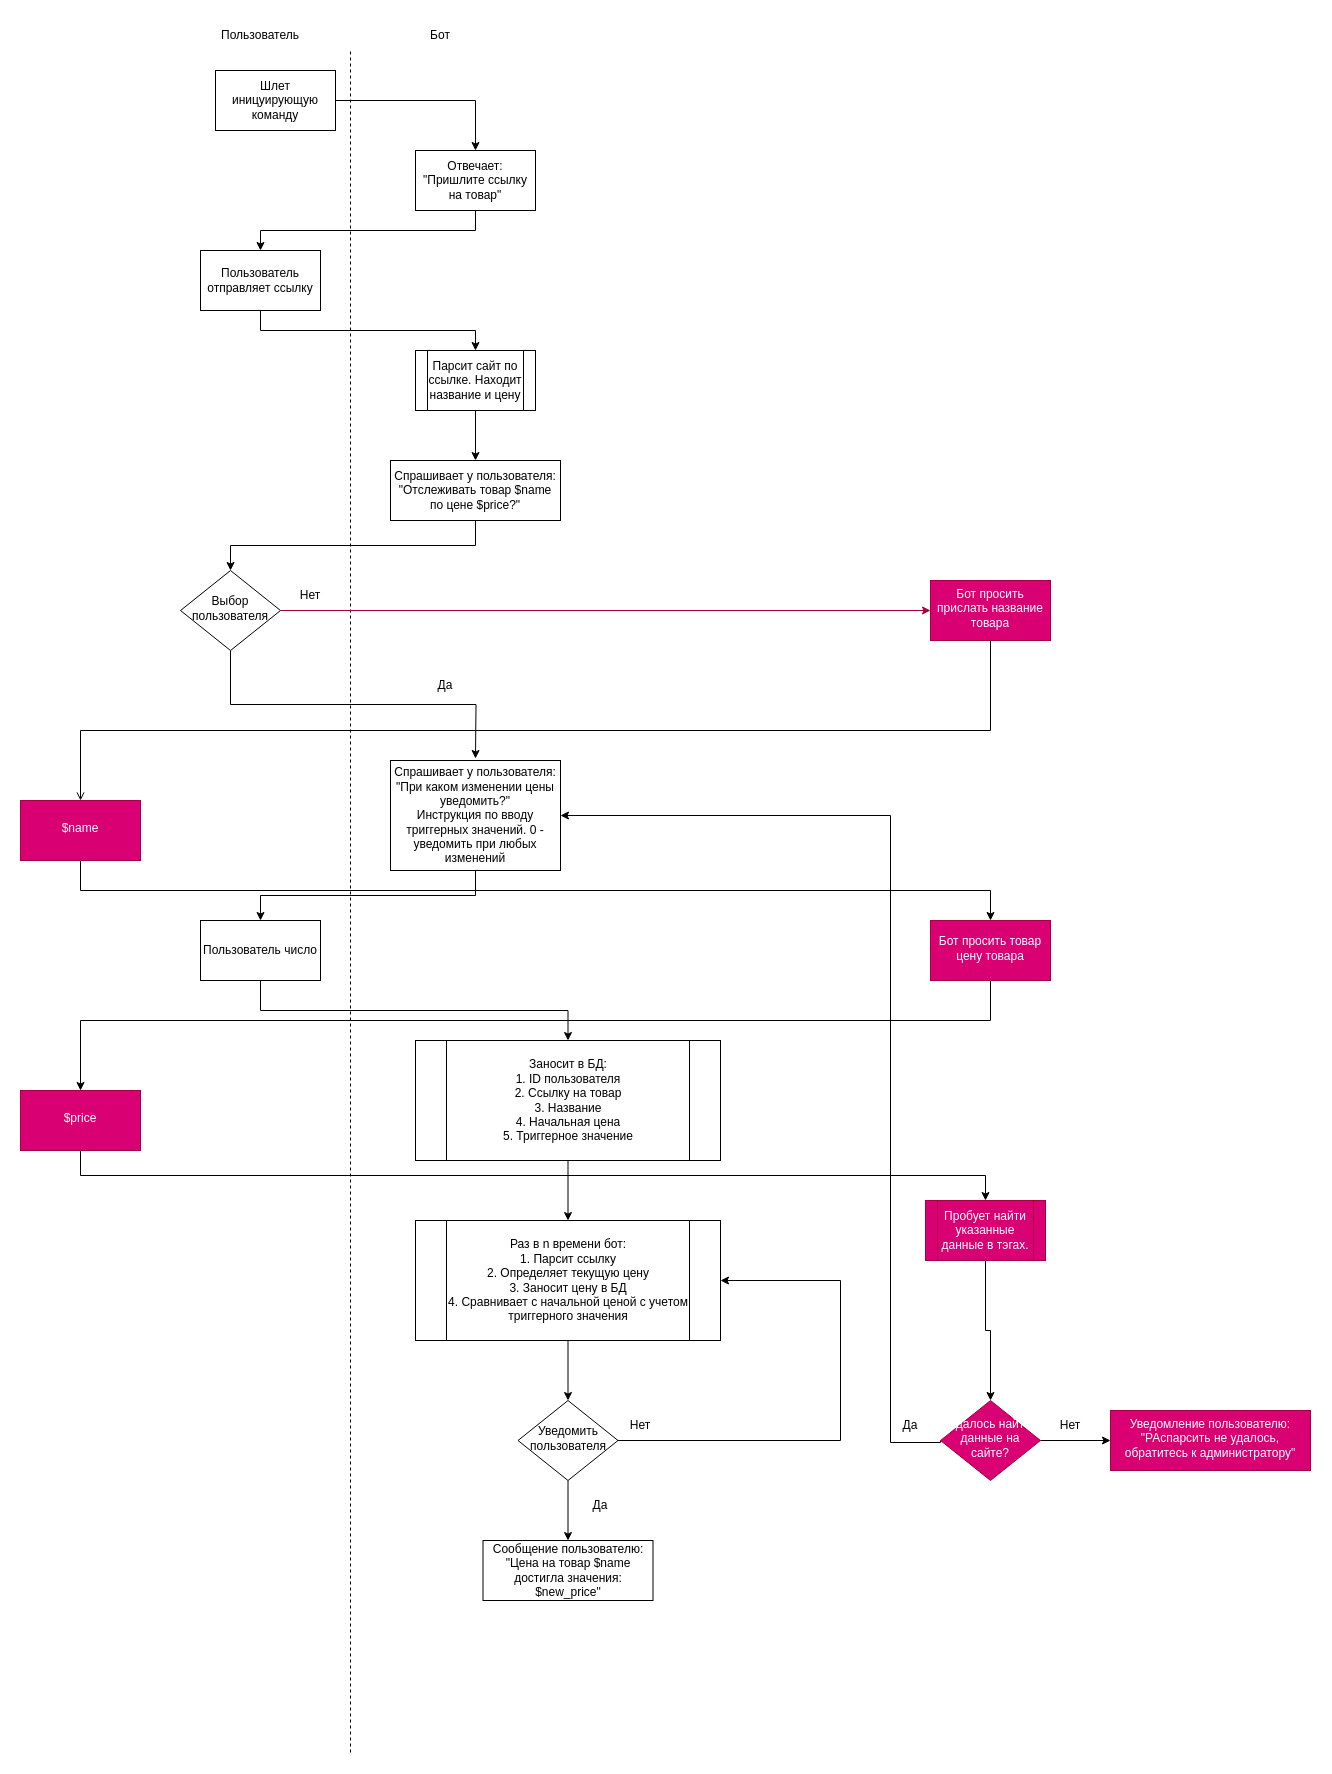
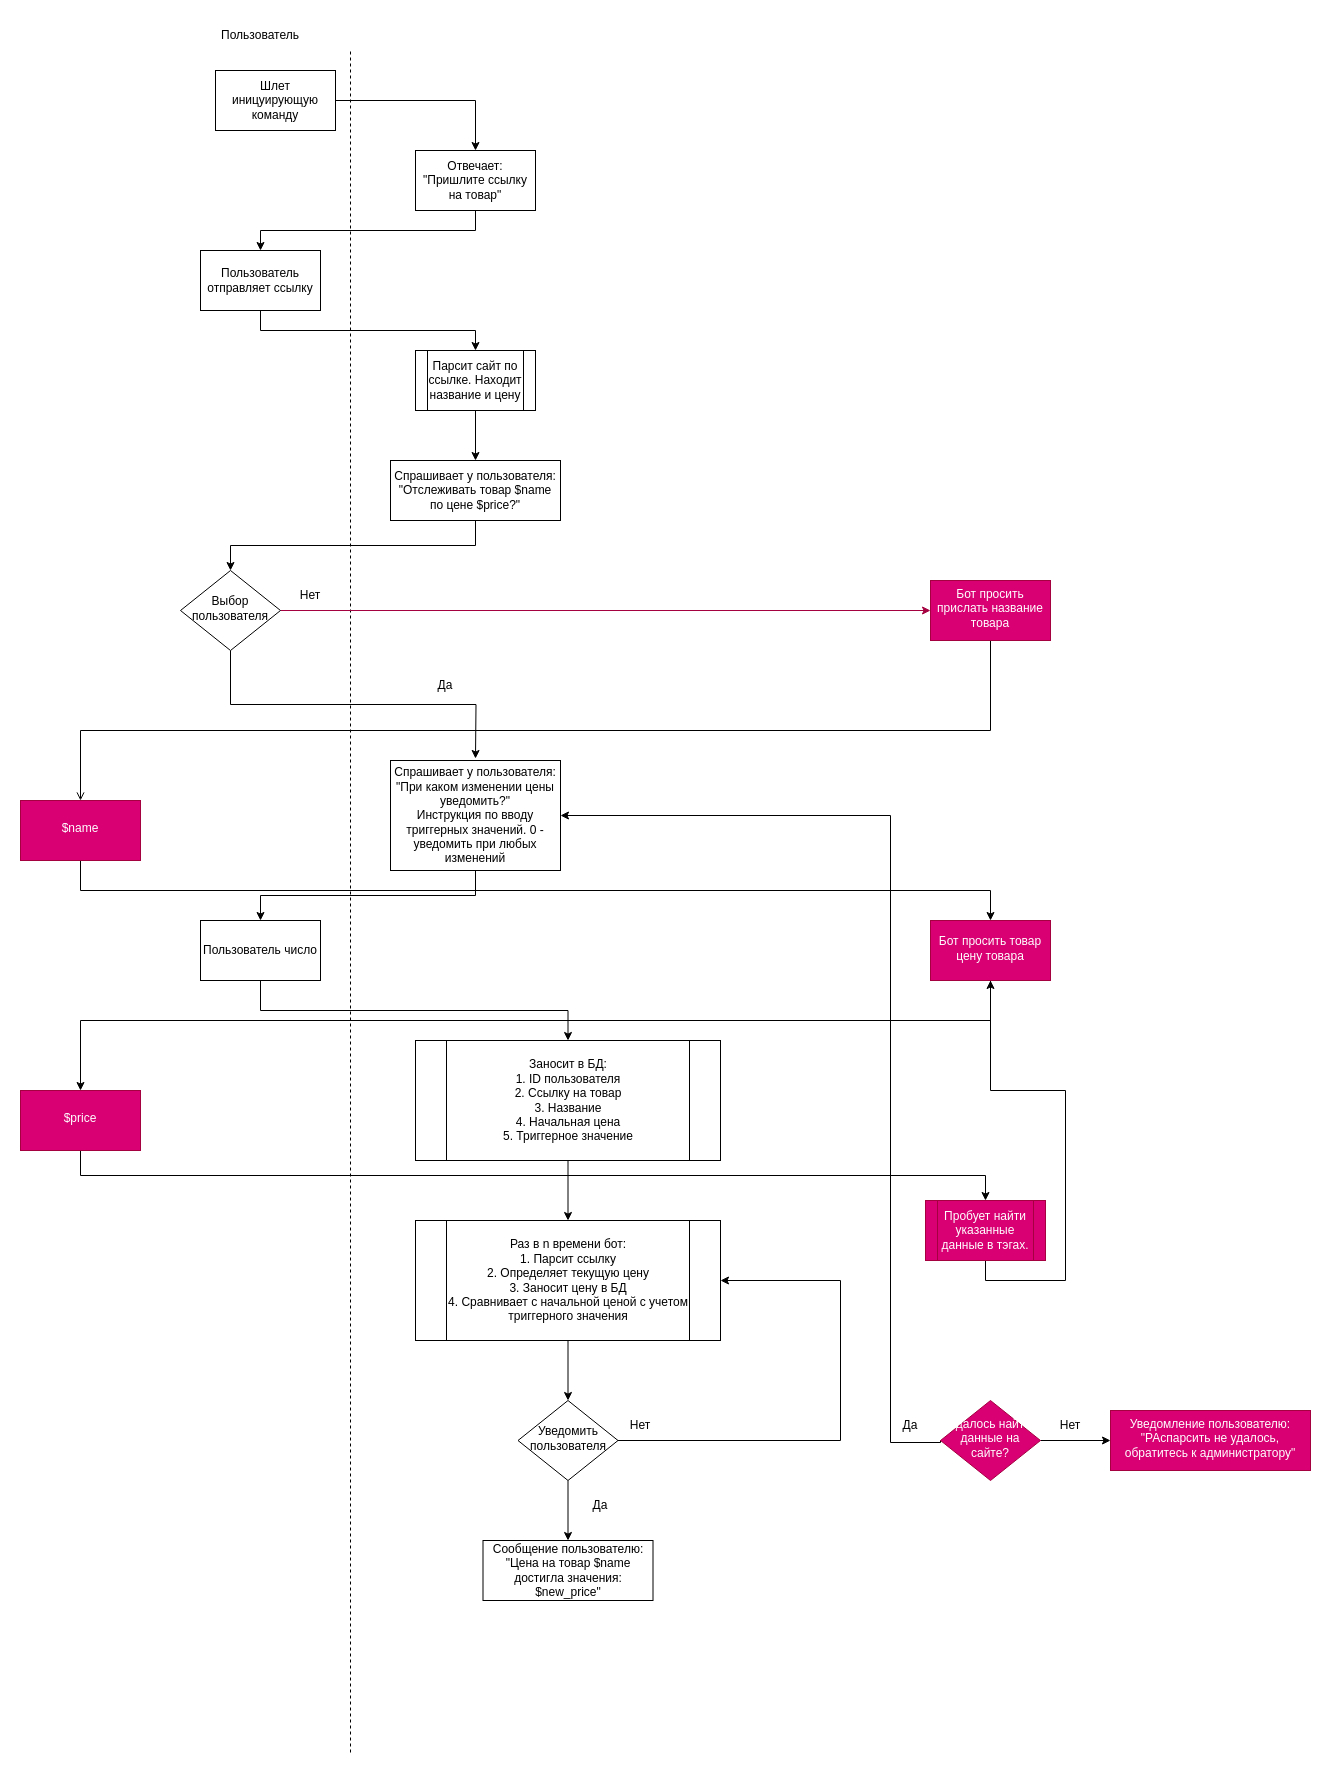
node "Бот": removed
edge "Пробует найти указанные данные в тэгах." -> "Удалось найти данные на сайте?": now "Пробует найти указанные данные в тэгах." -> "Бот просить товар цену товара"
